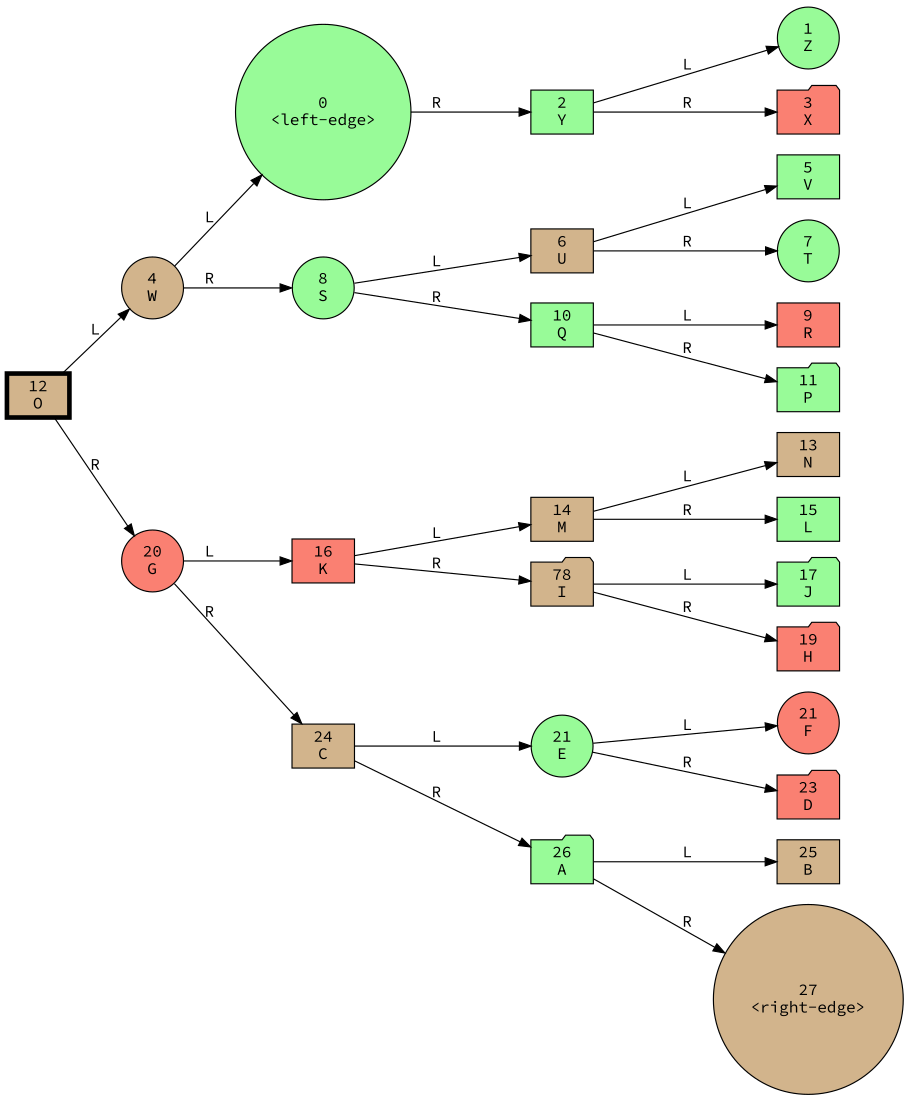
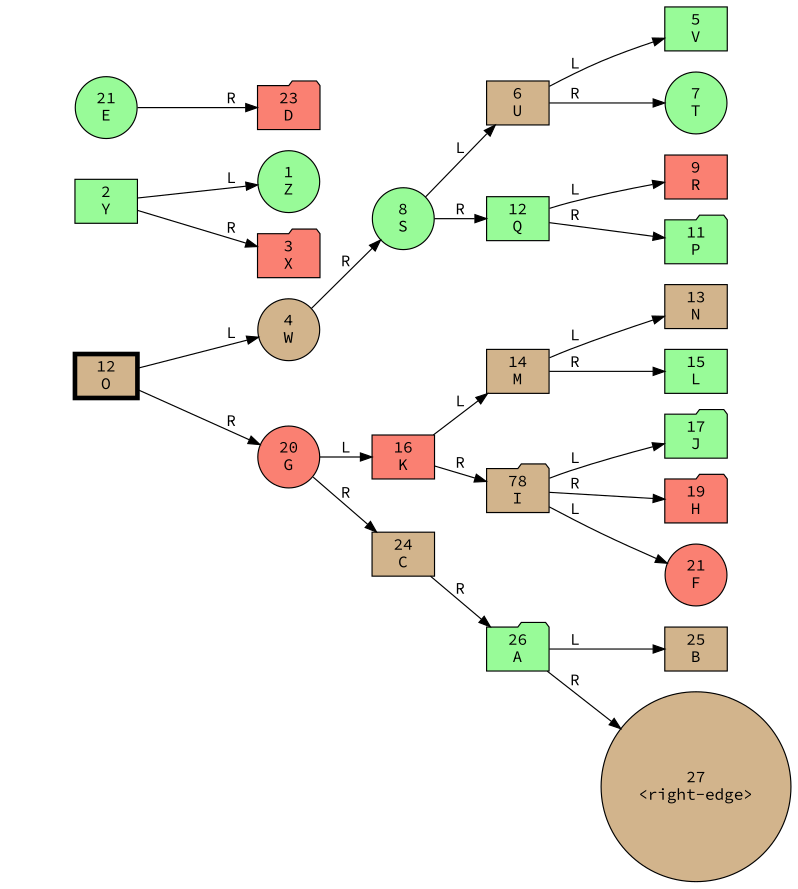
node "0 <left-edge>": removed
node "10 Q": label "10 Q" -> "12 Q"
edge "21 E" -> "21 F": now "78 I" -> "21 F"
edge "24 C" -> "21 E": removed, label "L"
